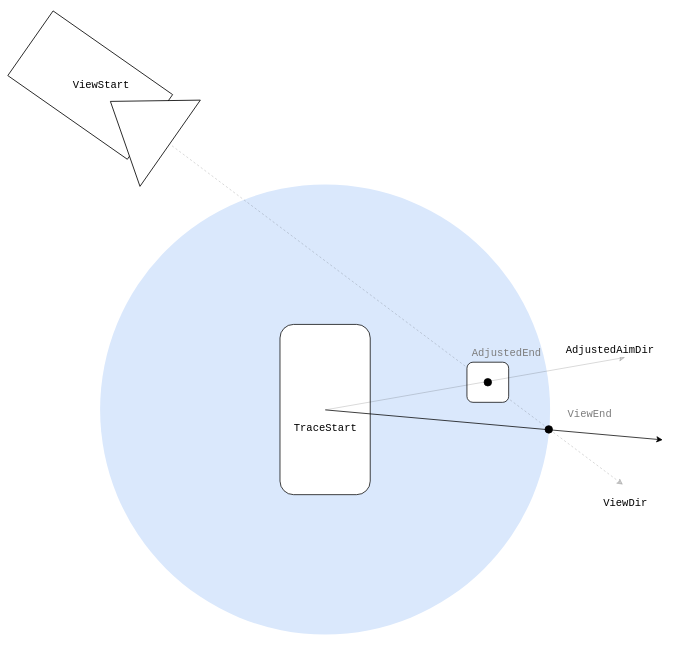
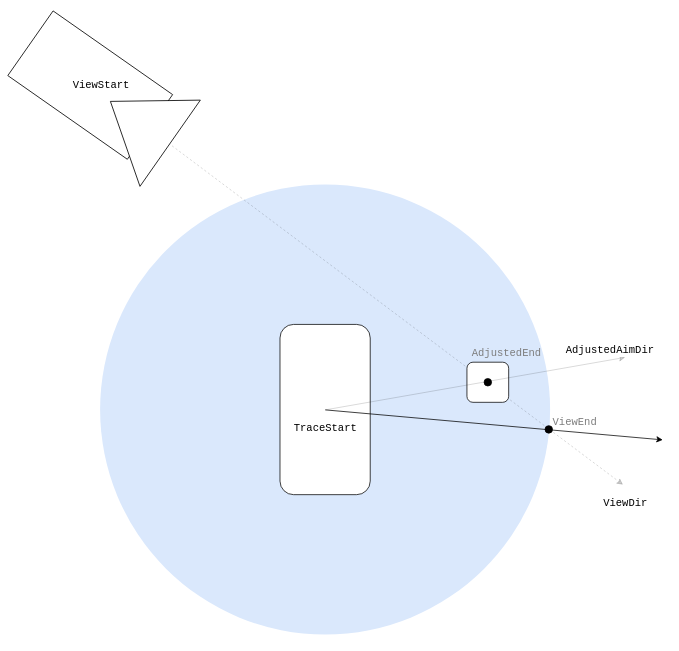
node "ViewEnd": moved (590, 414) -> (575, 422)
